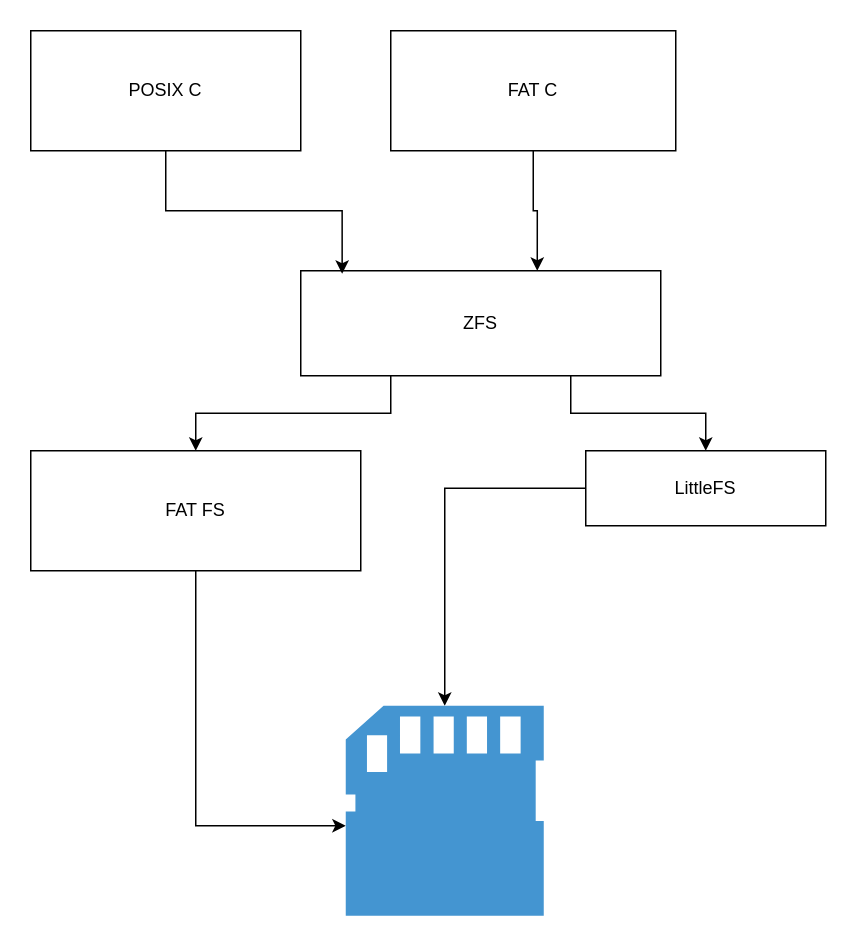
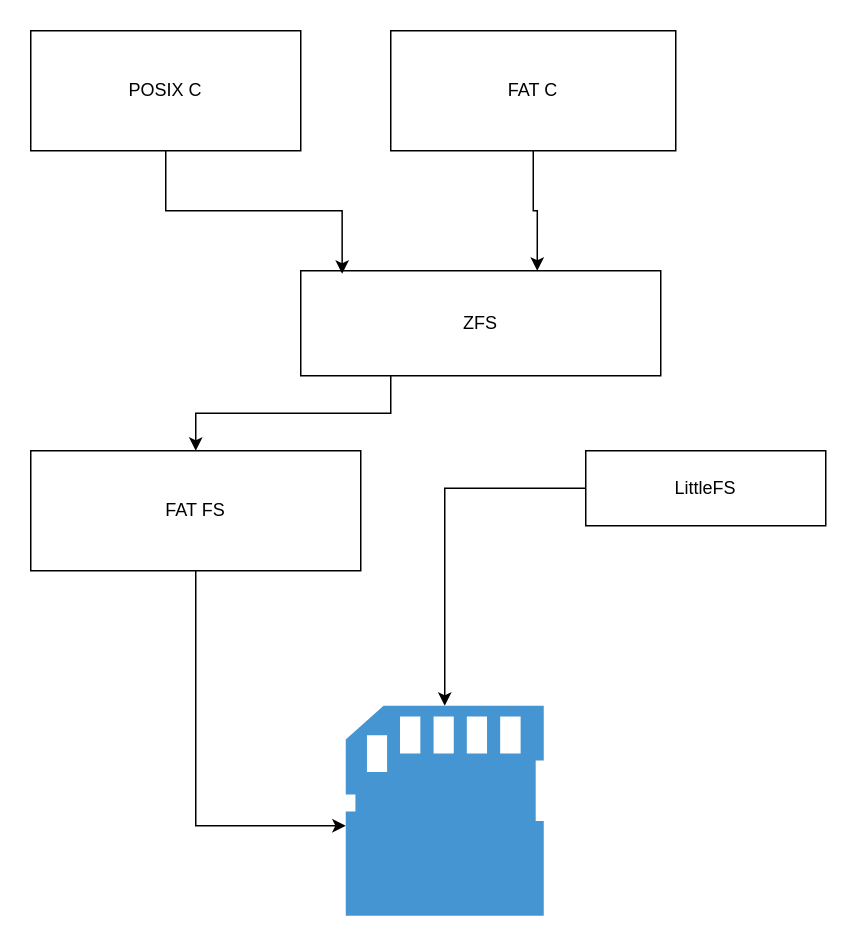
edge "ZFS" -> "LittleFS": removed
